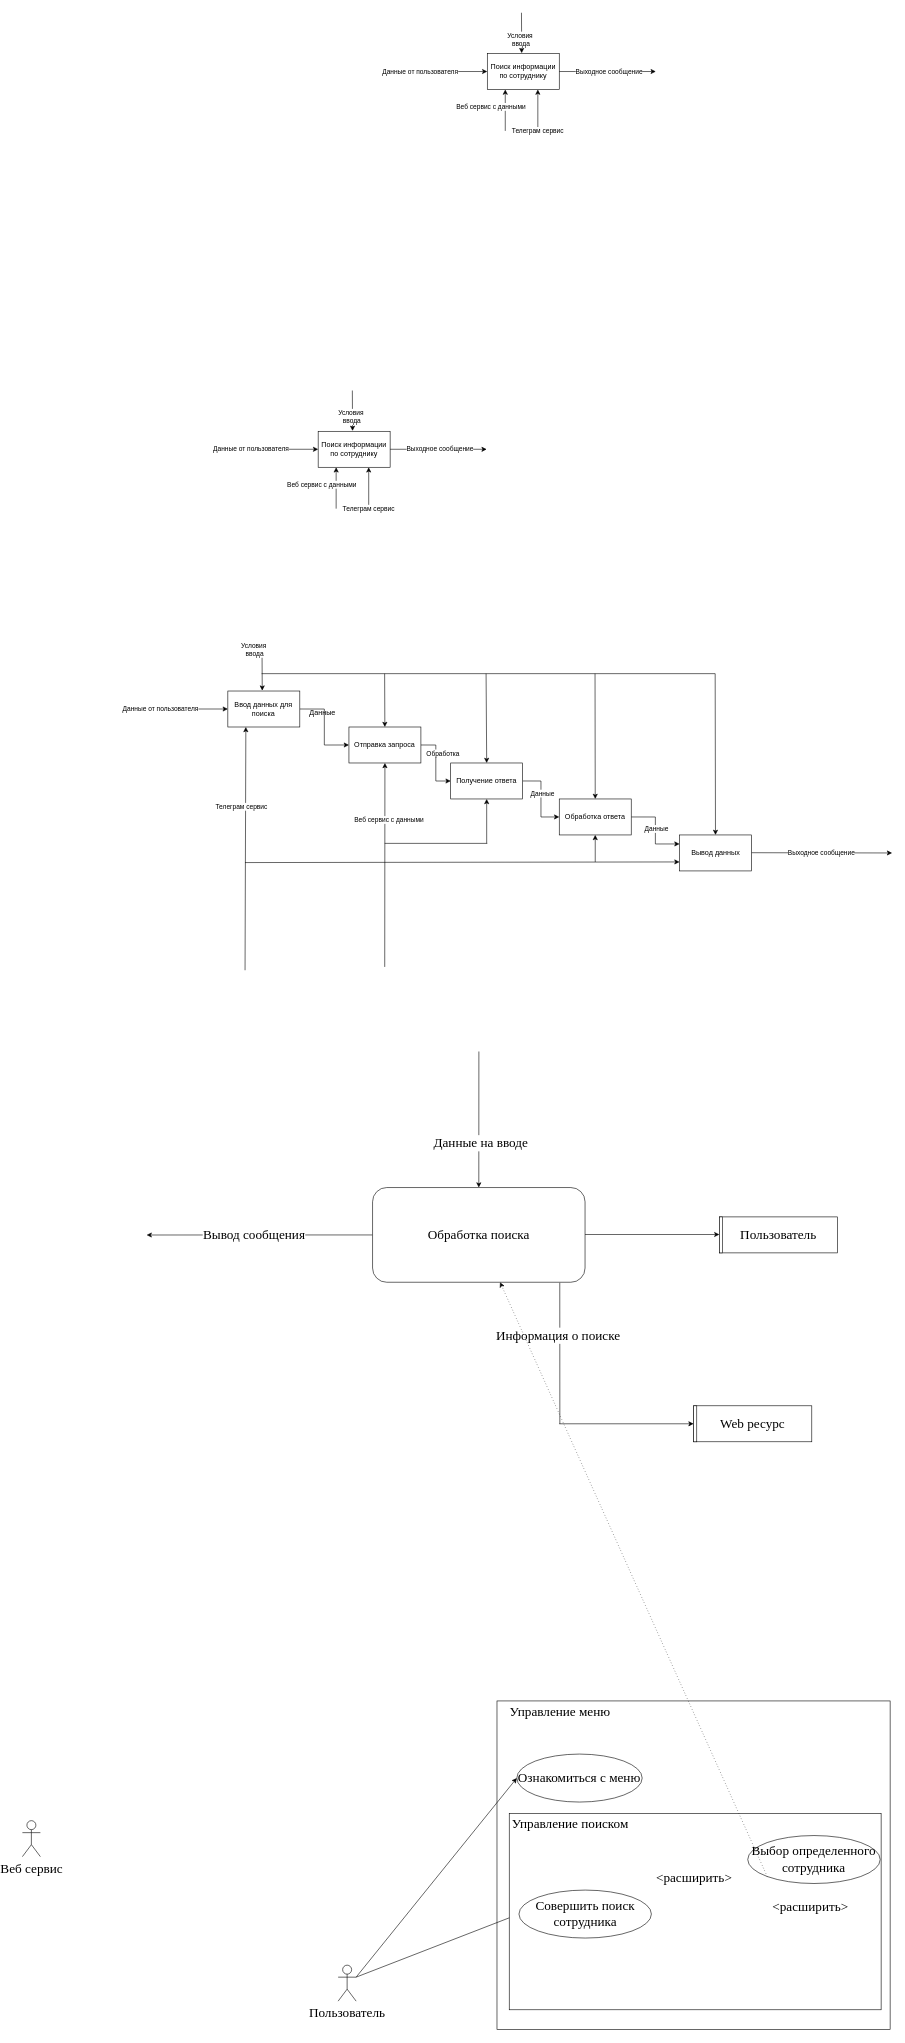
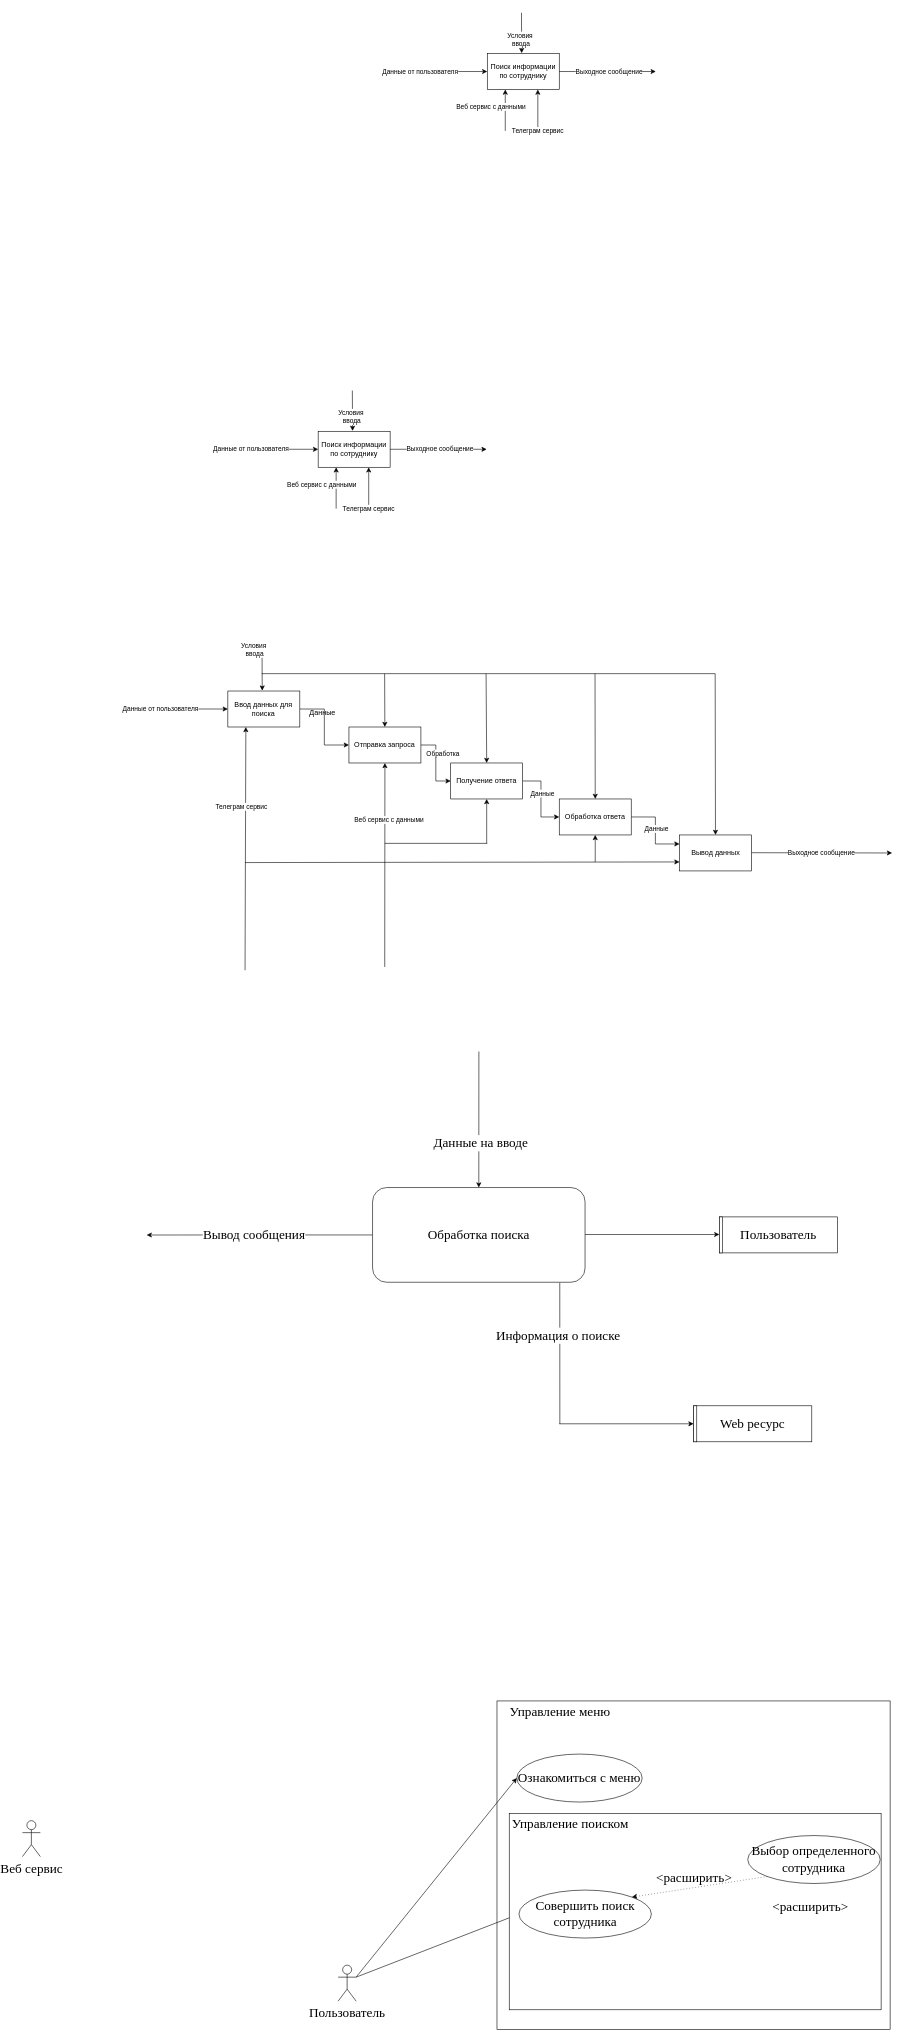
edge "Выбор определенного сотрудника" -> "Обработка поиска": now "Выбор определенного сотрудника" -> "Совершить поиск сотрудника"
